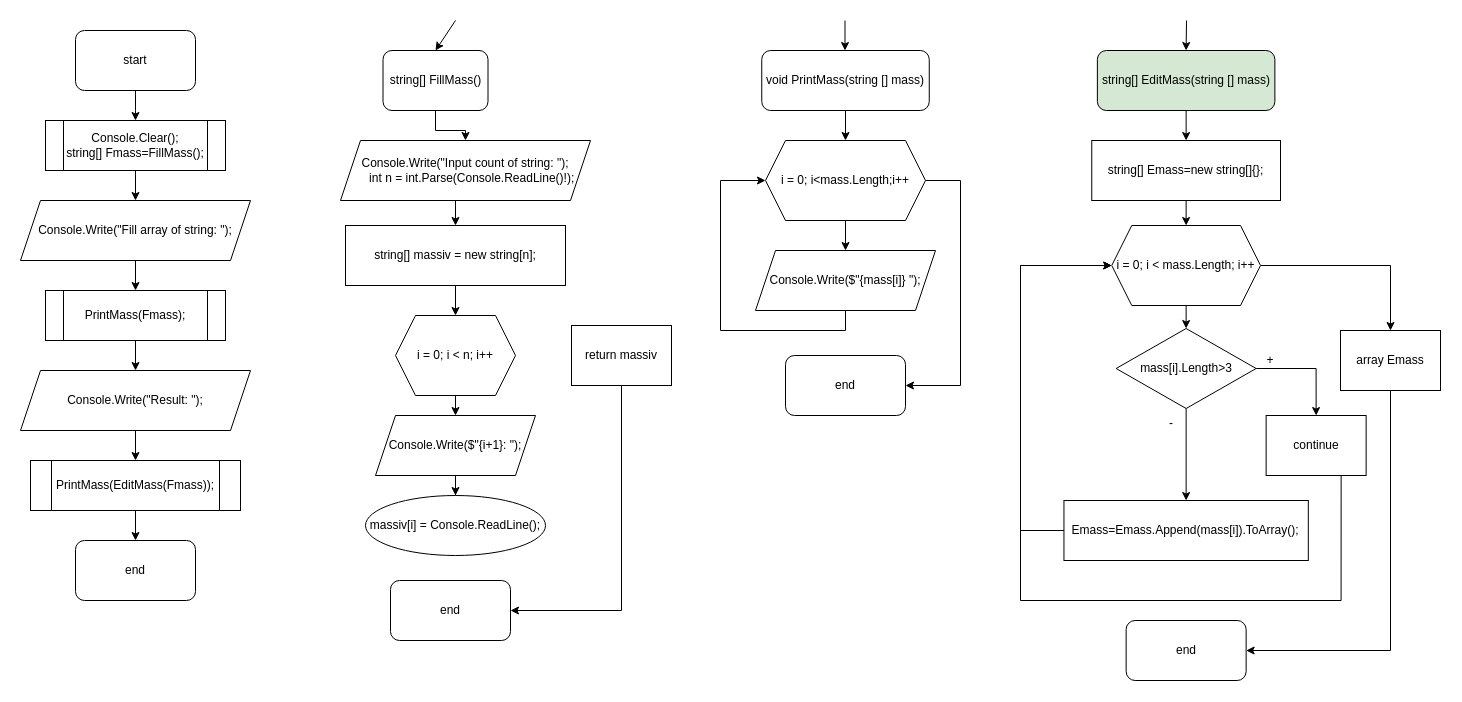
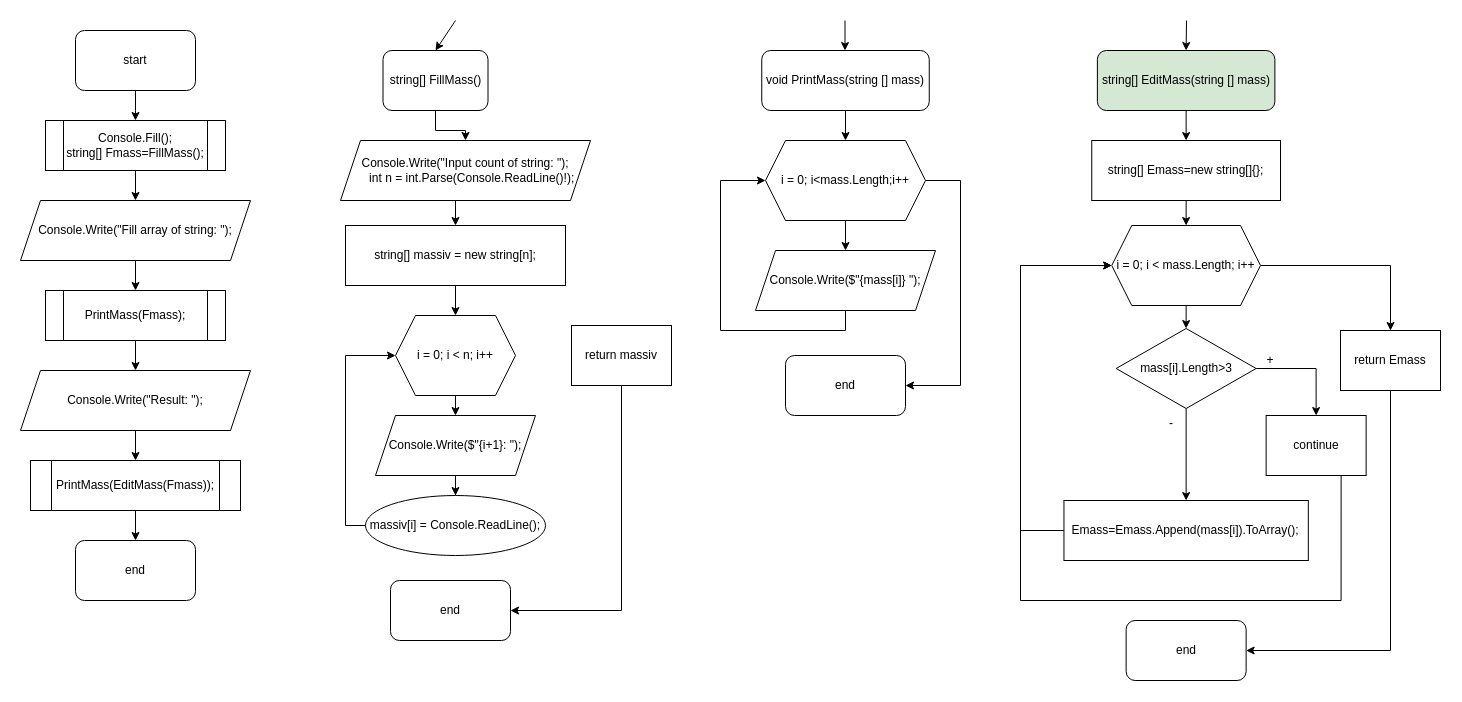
node "Console.Clear(); string[] Fmass=FillMass();": label "Console.Clear(); string[] Fmass=FillMass();" -> "Console.Fill(); string[] Fmass=FillMass();"
node "array Emass": label "array Emass" -> "return Emass"
edge "massiv[i] = Console.ReadLine();" -> "i = 0; i < n; i++": added
